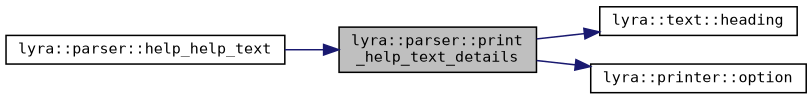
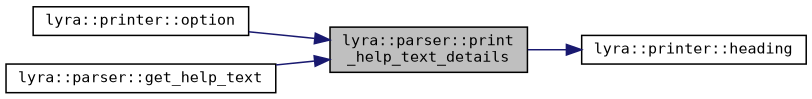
node "lyra::text::heading": label "lyra::text::heading" -> "lyra::printer::heading"
node "lyra::parser::help_help_text": label "lyra::parser::help_help_text" -> "lyra::parser::get_help_text"
edge "lyra::parser::print _help_text_details" -> "lyra::printer::option": reversed
